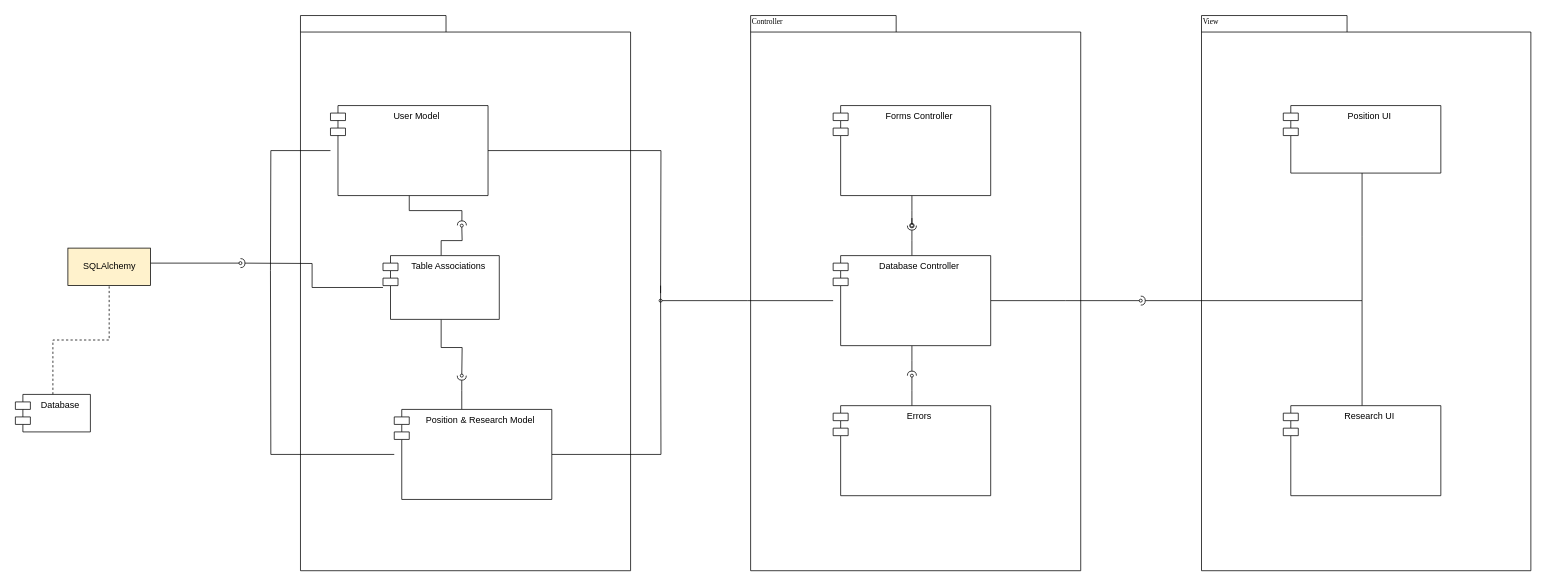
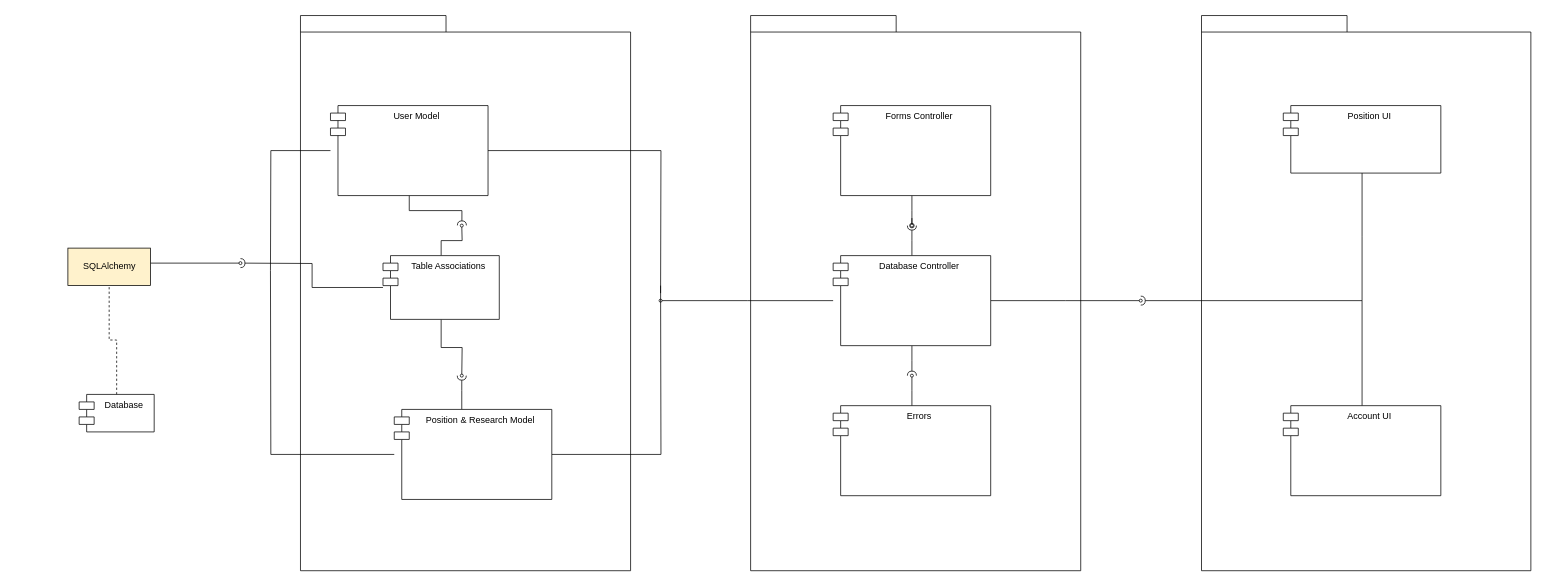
node "Controller": removed
node "View": removed
node "Database": moved (53, 413) -> (117, 413)
node "Research UI": label "Research UI" -> "Account UI"
